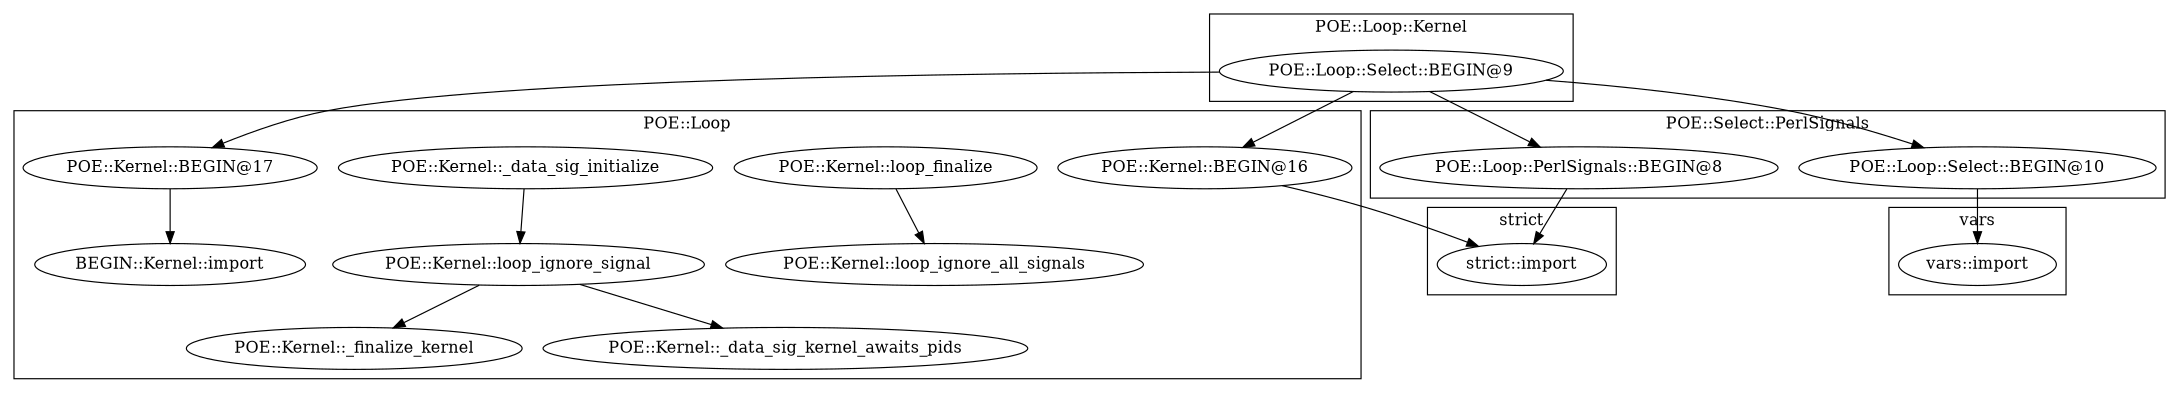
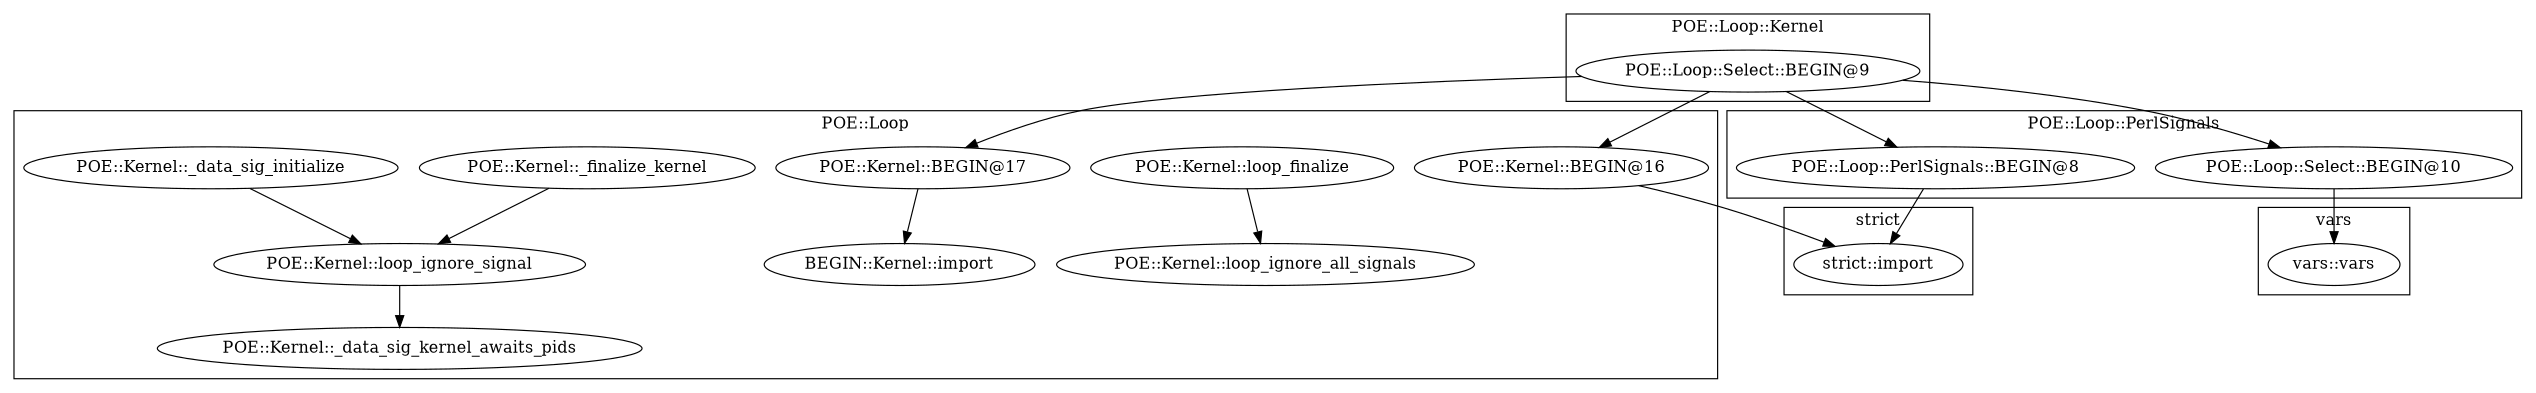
cluster "POE::Select::PerlSignals": label "POE::Select::PerlSignals" -> "POE::Loop::PerlSignals"
node "vars::import": label "vars::import" -> "vars::vars"
edge "POE::Kernel::loop_ignore_signal" -> "POE::Kernel::_finalize_kernel": reversed
